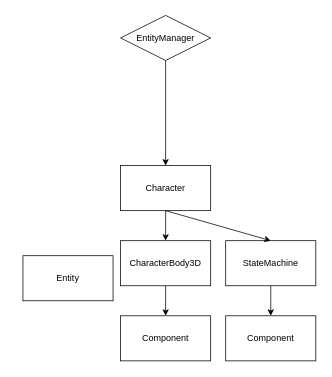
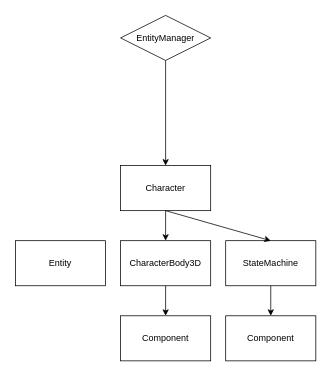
node "Entity": moved (68, 278) -> (60, 263)
